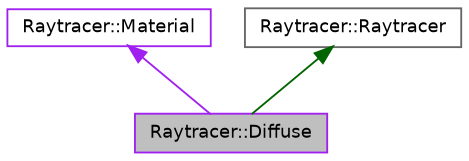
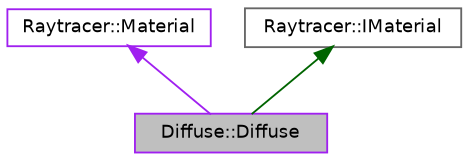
node "Raytracer::Raytracer": label "Raytracer::Raytracer" -> "Raytracer::IMaterial"
node "Raytracer::Diffuse": label "Raytracer::Diffuse" -> "Diffuse::Diffuse"
